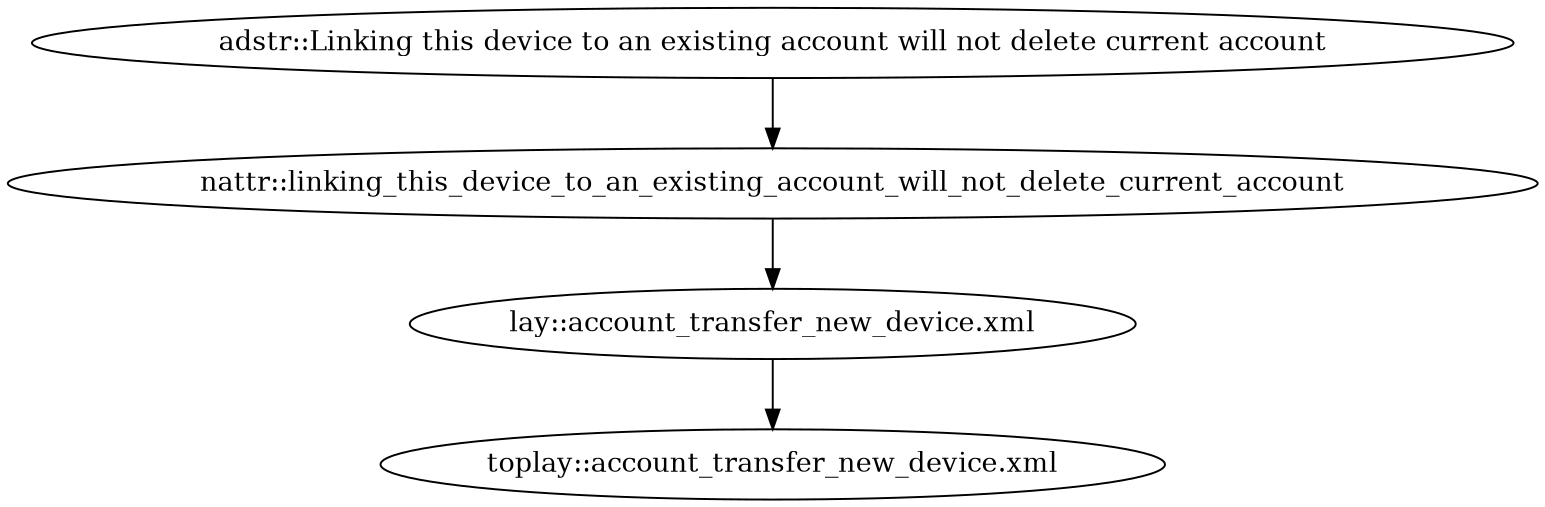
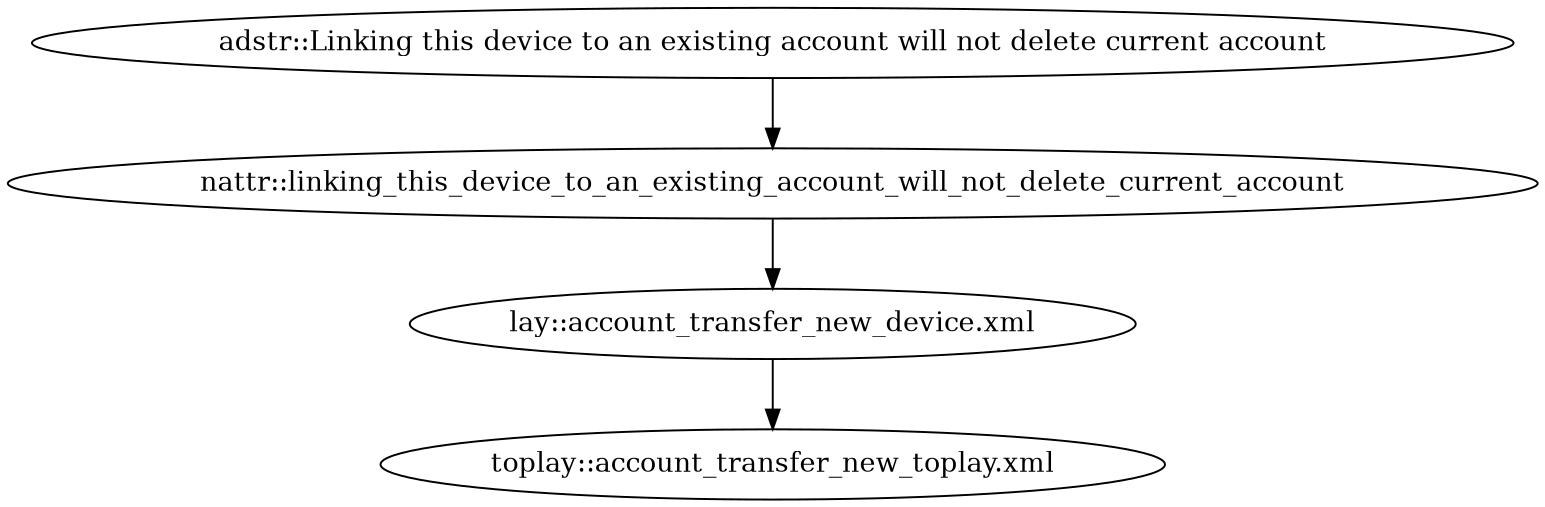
node "toplay::account_transfer_new_device.xml": label "toplay::account_transfer_new_device.xml" -> "toplay::account_transfer_new_toplay.xml"
